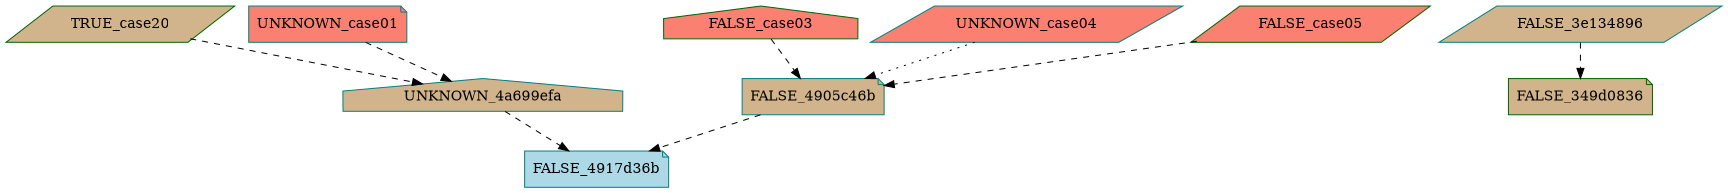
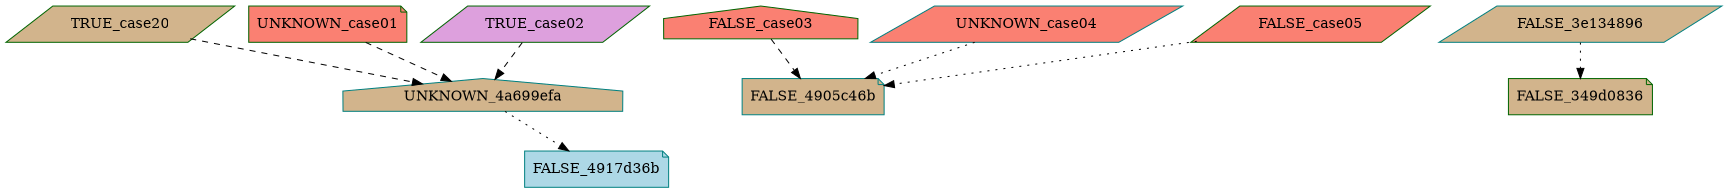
node "UNKNOWN_case01": color teal -> darkgreen
node "TRUE_case02": added
edge "FALSE_3e134896" -> "FALSE_349d0836": style dashed -> dotted
edge "FALSE_case05" -> "FALSE_4905c46b": style dashed -> dotted
edge "UNKNOWN_4a699efa" -> "FALSE_4917d36b": style dashed -> dotted
edge "FALSE_4905c46b" -> "FALSE_4917d36b": removed
